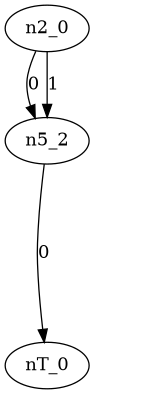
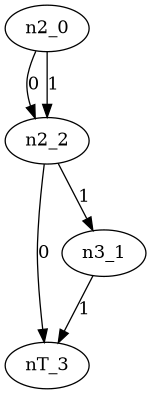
node "n5_2": label "n5_2" -> "n2_2"
node "n3_1": added
node "nT_0": label "nT_0" -> "nT_3"
